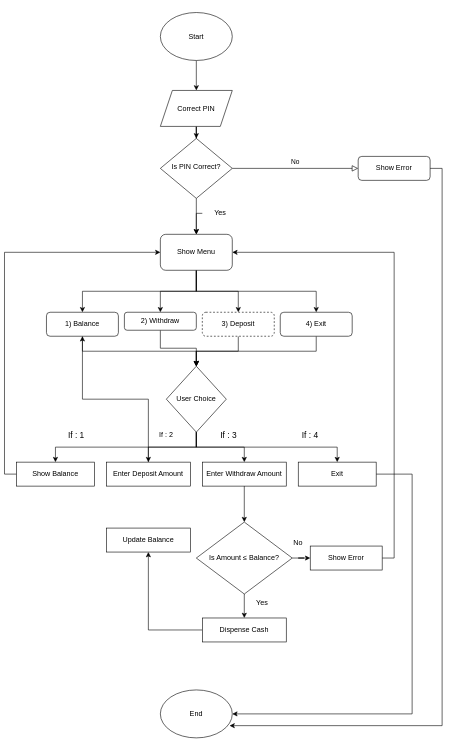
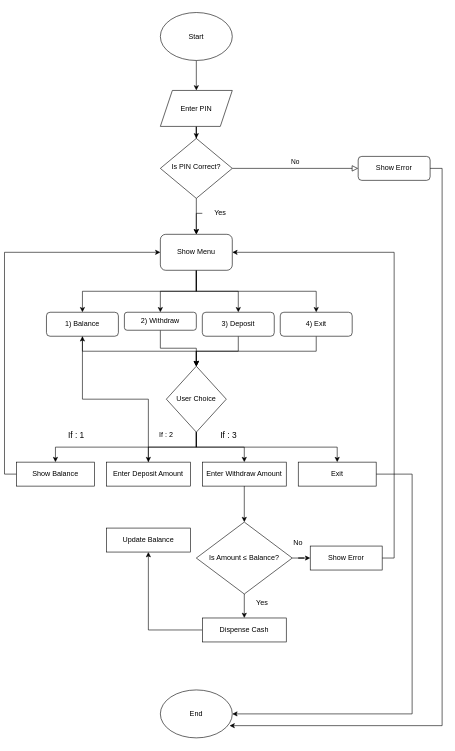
node "Correct PIN": label "Correct PIN" -> "Enter PIN"
node "3) Deposit": style dashed -> solid
node "If : 4": removed
